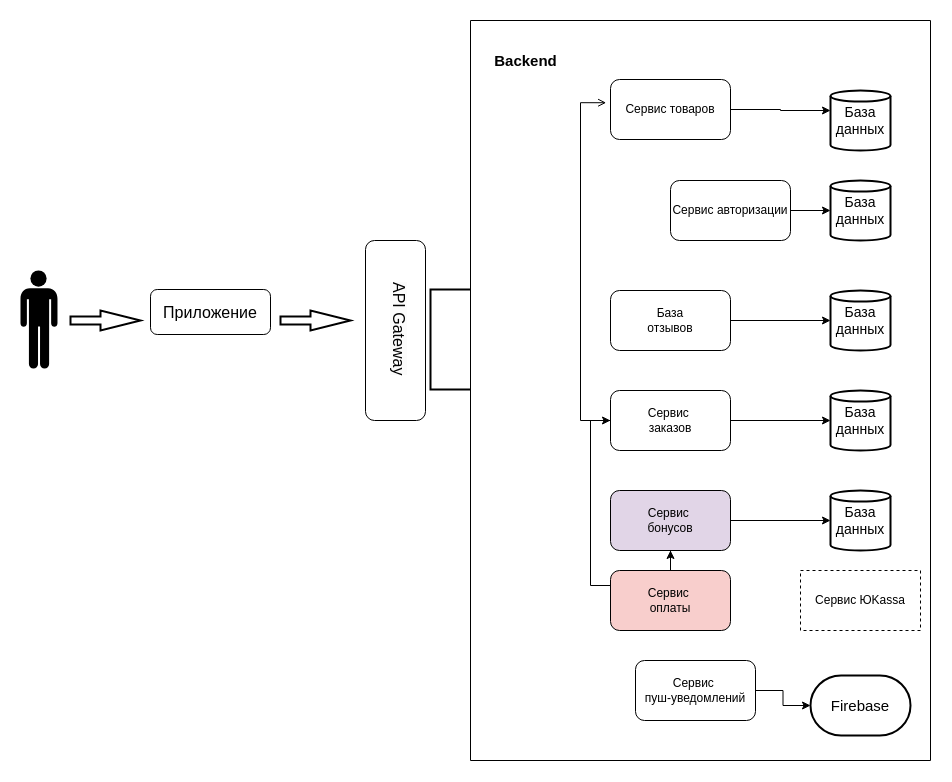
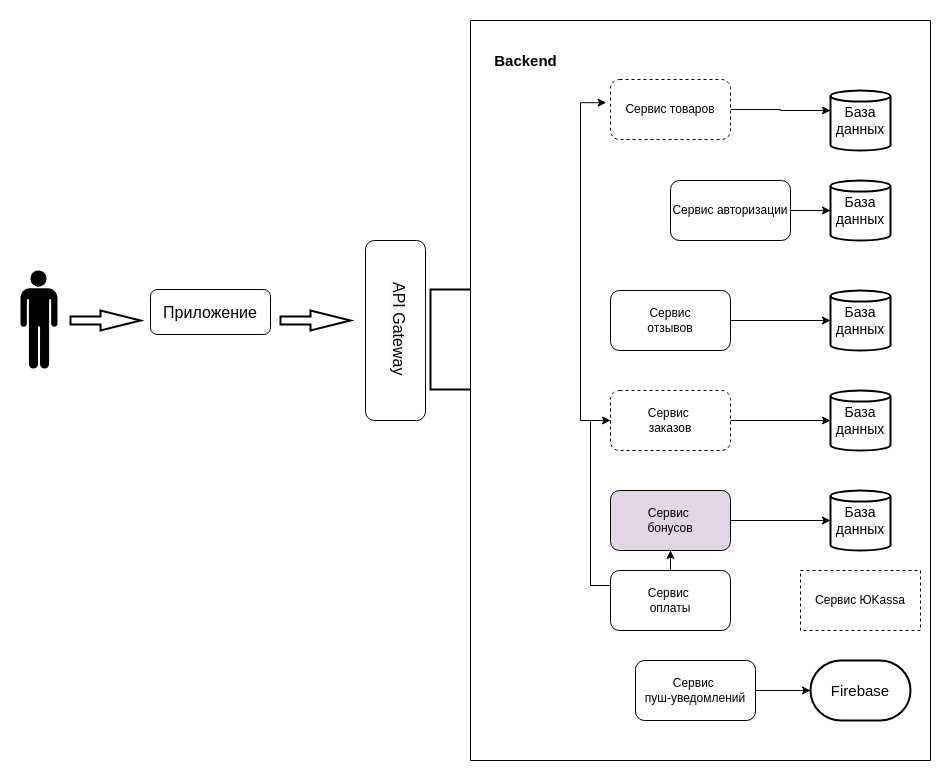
edge "Сервис заказов" -> "Сервис товаров": arrowhead open -> classic
node "Сервис товаров": style solid -> dashed
node "База отзывов": label "База отзывов" -> "Сервис отзывов"
node "Сервис заказов": style solid -> dashed
node "Сервис оплаты": fillcolor #f8cecc -> #ffffff
node "Firebase": moved (861, 706) -> (861, 691)
